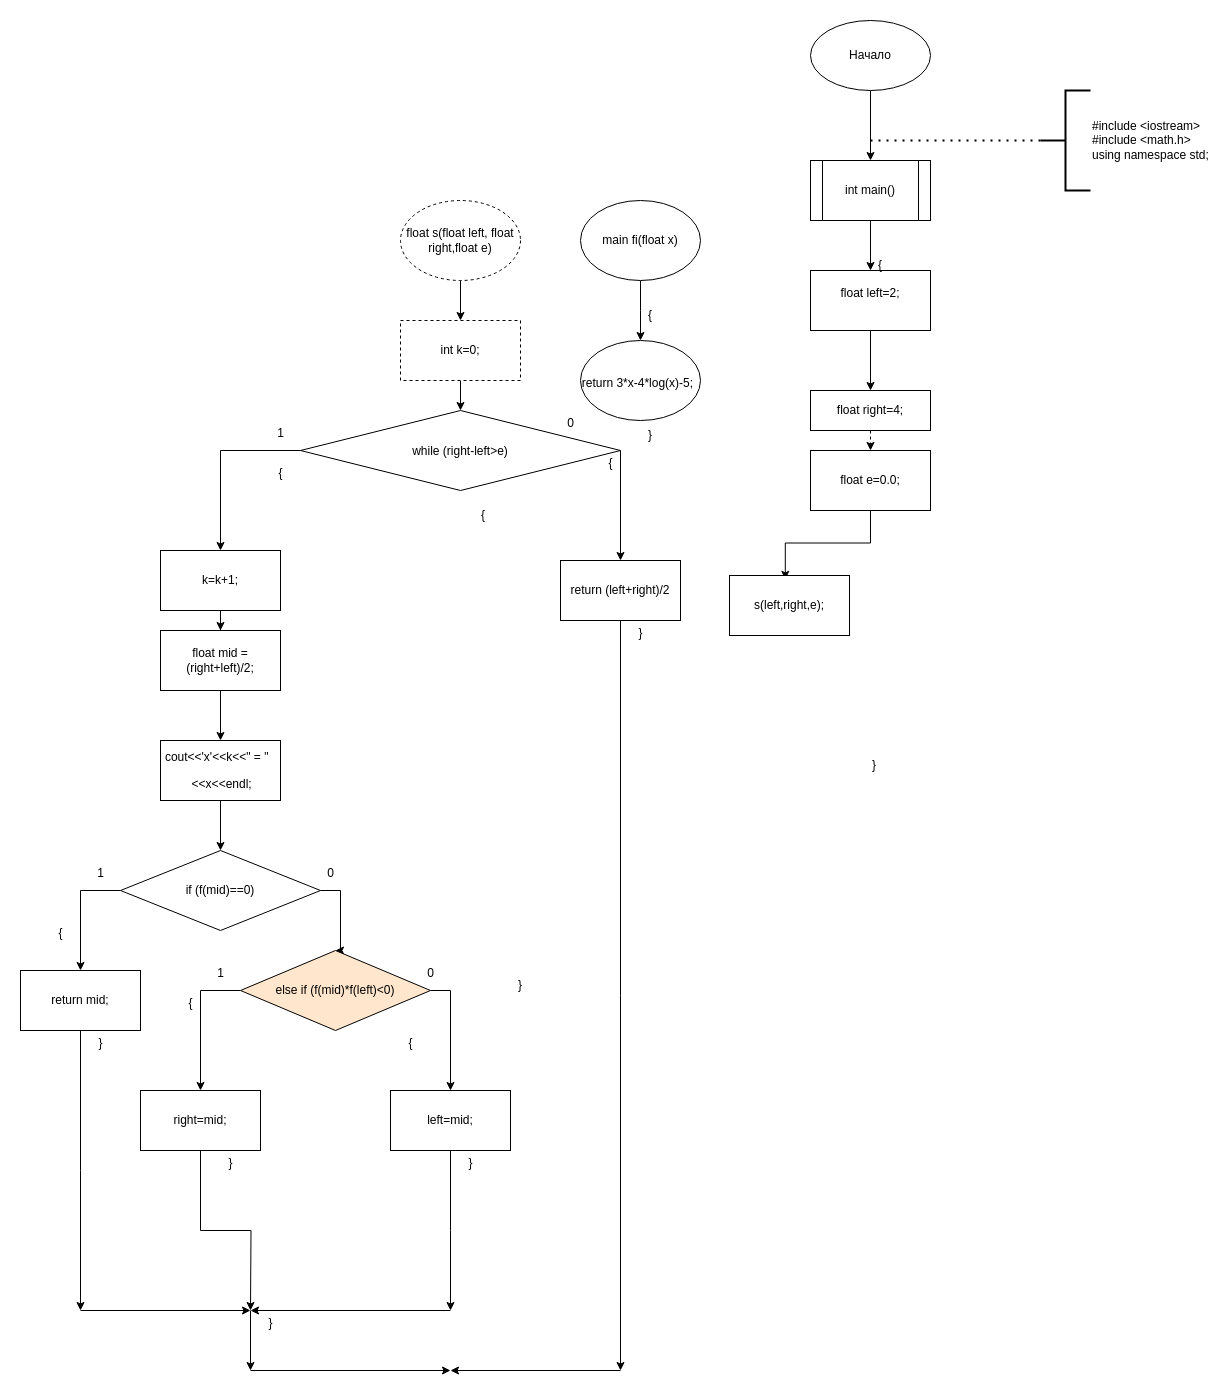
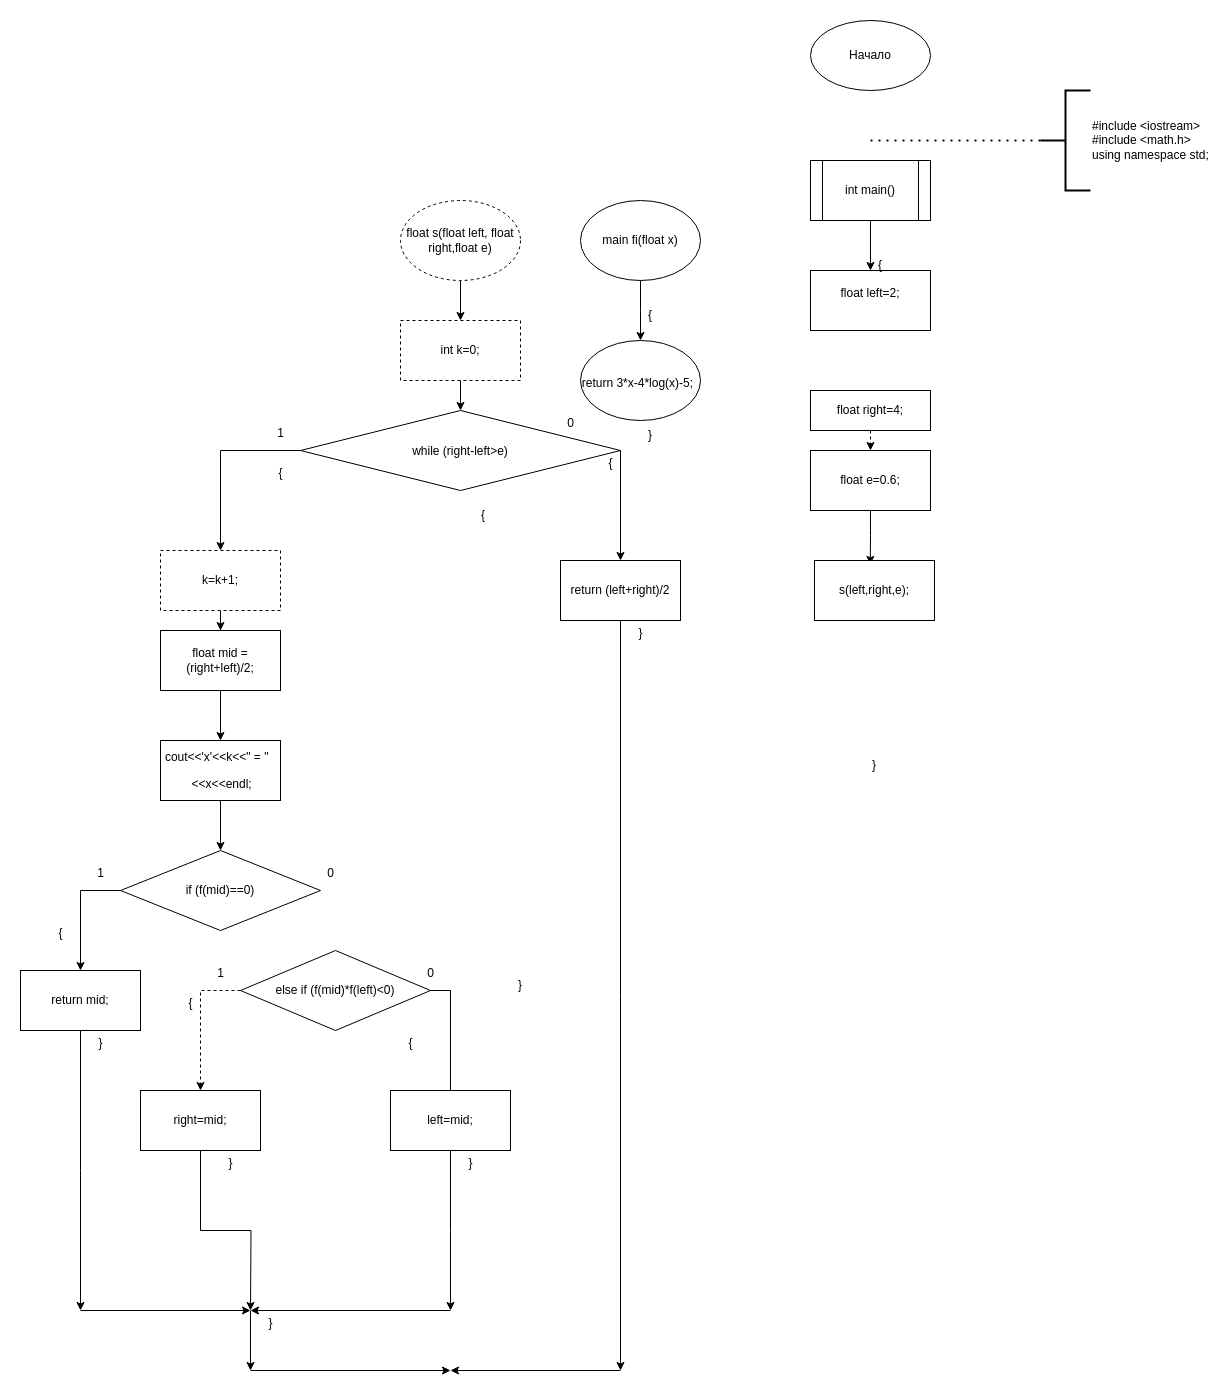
edge "Начало" -> "int main()": removed
edge "float left=2;" -> "float right=4;": removed
node "float e=0.0;": label "float e=0.0;" -> "float e=0.6;"
node "k=k+1;": style solid -> dashed
node "s(left,right,e);": moved (790, 606) -> (875, 591)
edge "if (f(mid)==0)" -> "else if (f(mid)*f(left)<0)": removed
node "else if (f(mid)*f(left)<0)": fillcolor #ffe6cc -> #ffffff
edge "else if (f(mid)*f(left)<0)" -> "right=mid;": style solid -> dashed
edge "else if (f(mid)*f(left)<0)" -> "left=mid;": arrowhead classic -> none
